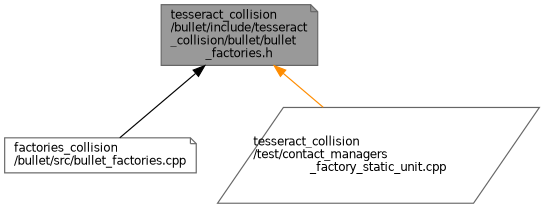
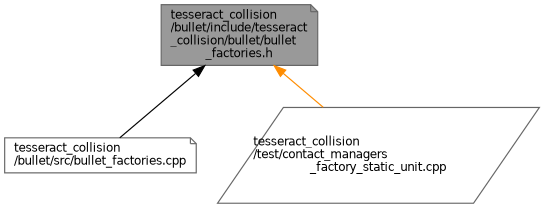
node "factories_collision /bullet/src/bullet_factories.cpp": label "factories_collision /bullet/src/bullet_factories.cpp" -> "tesseract_collision /bullet/src/bullet_factories.cpp"
